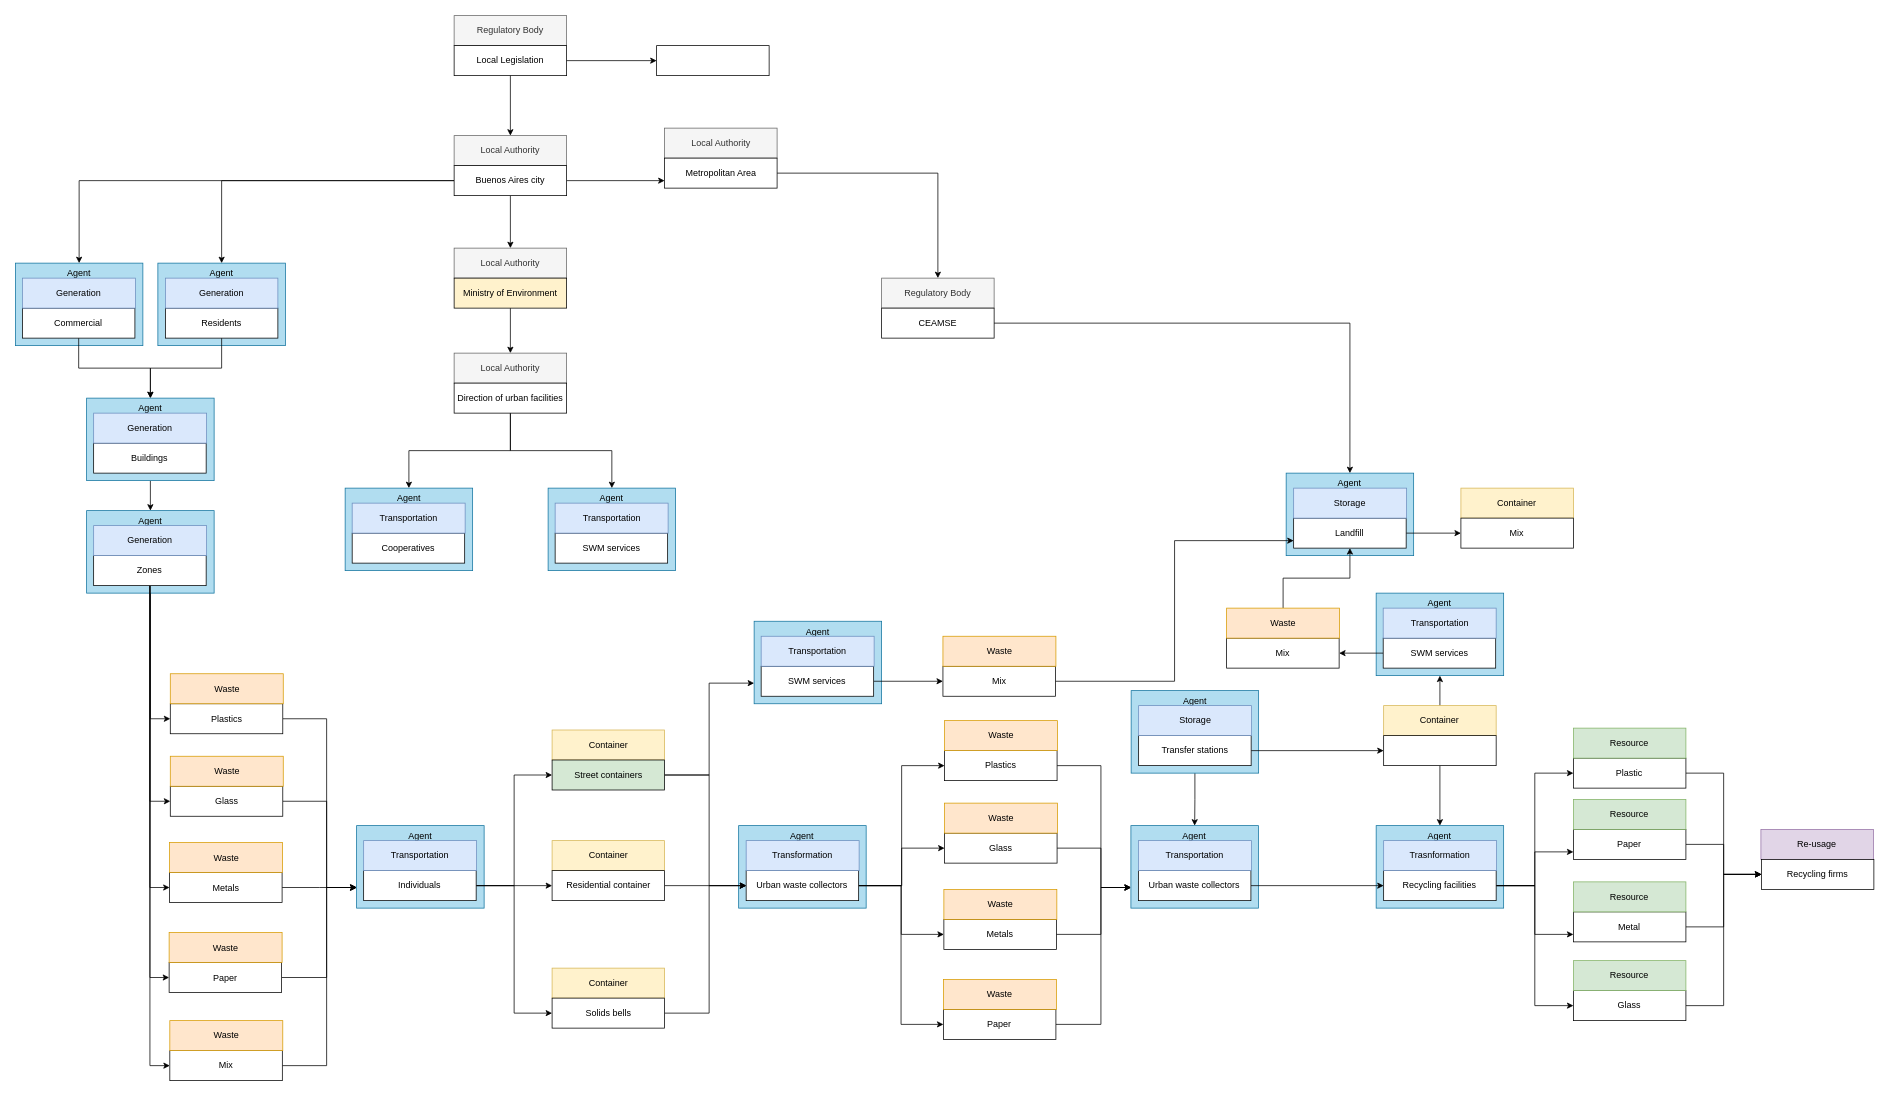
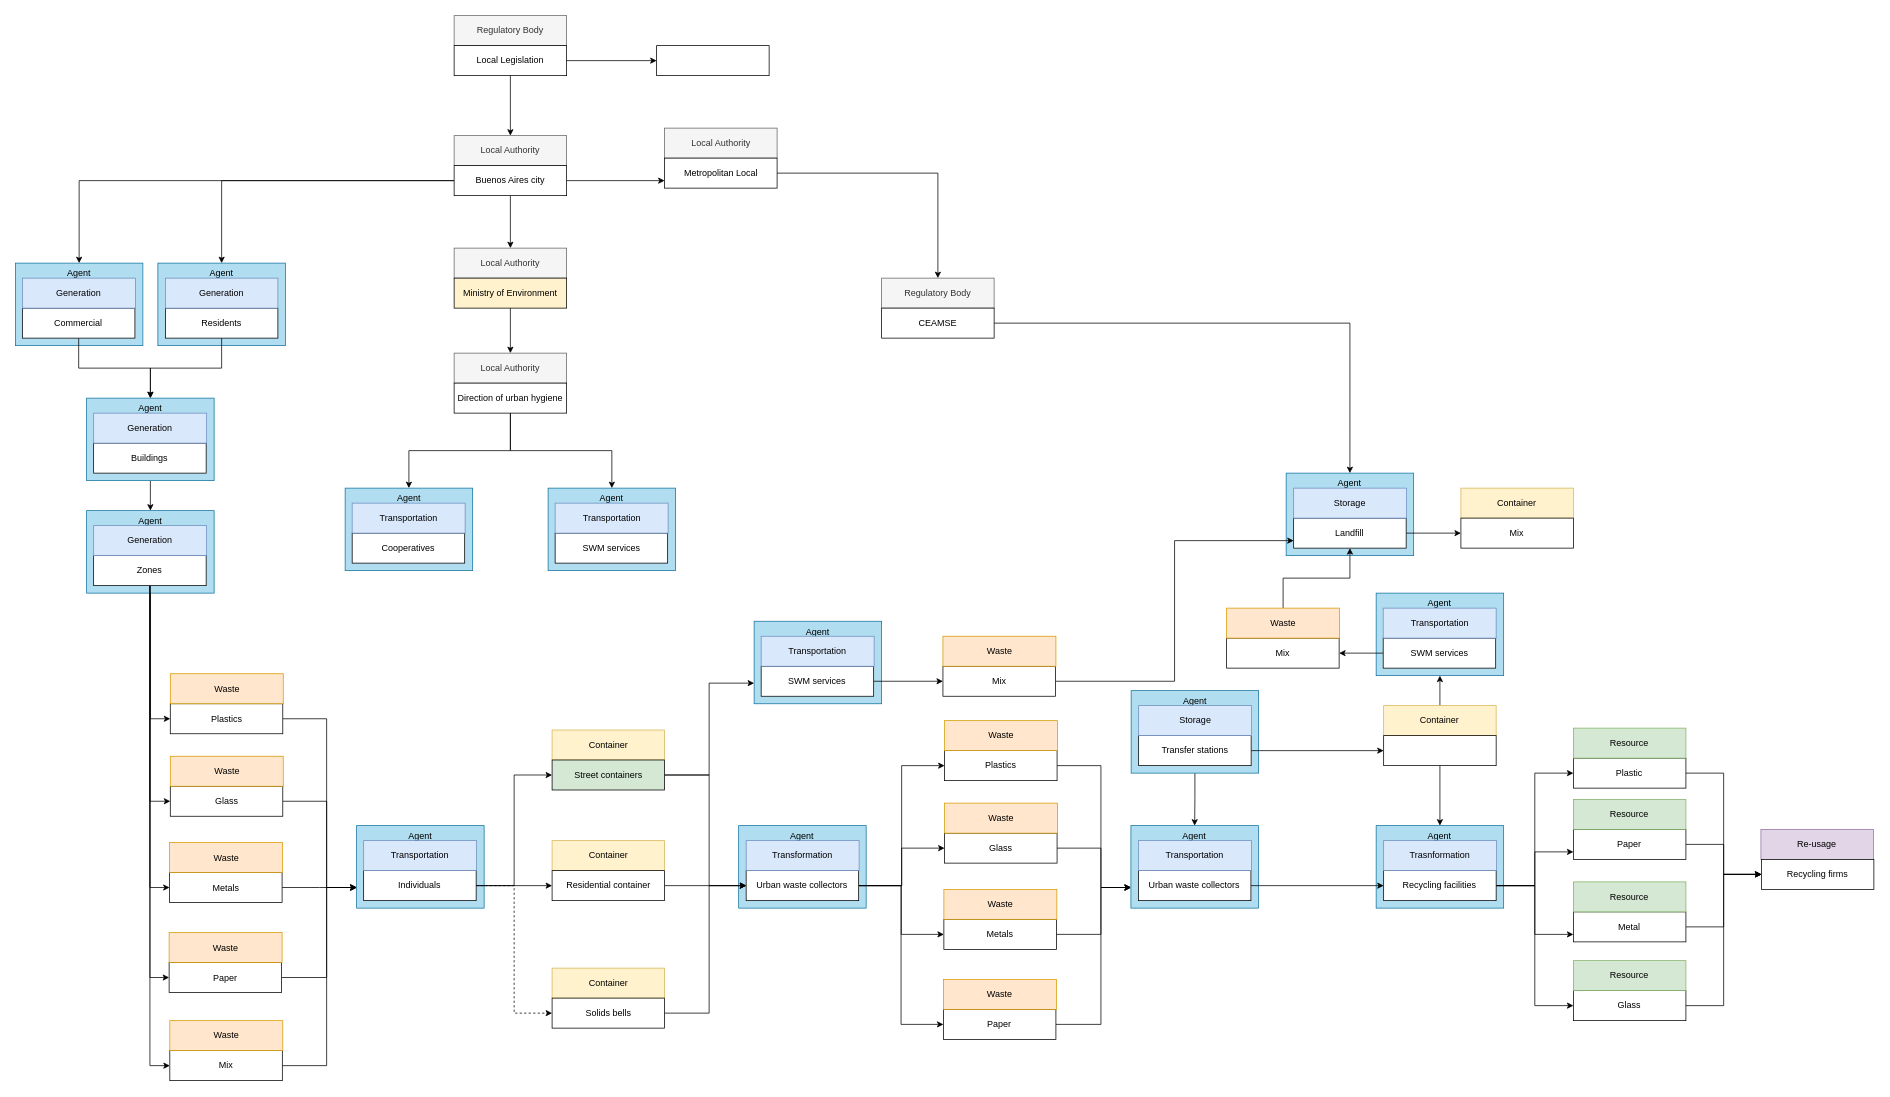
node "Metropolitan Area": label "Metropolitan Area" -> "Metropolitan Local"
node "Direction of urban facilities": label "Direction of urban facilities" -> "Direction of urban hygiene"
edge "Individuals" -> "Solids bells": style solid -> dashed
